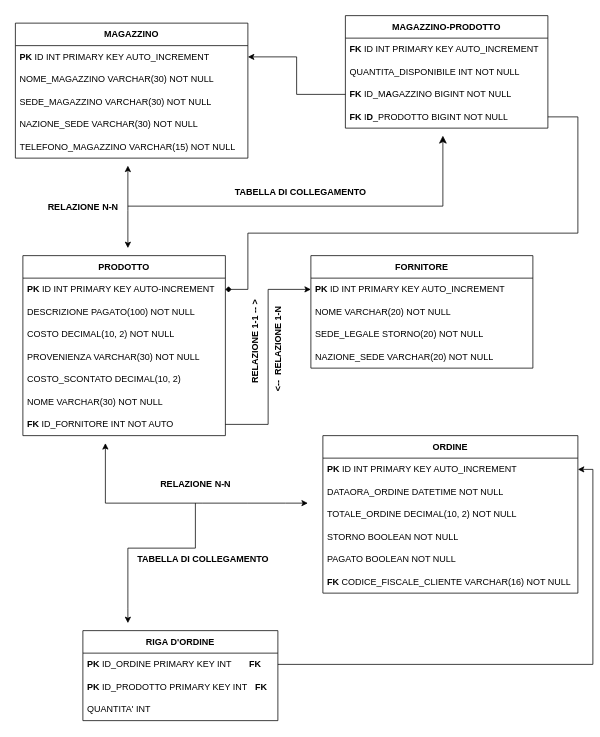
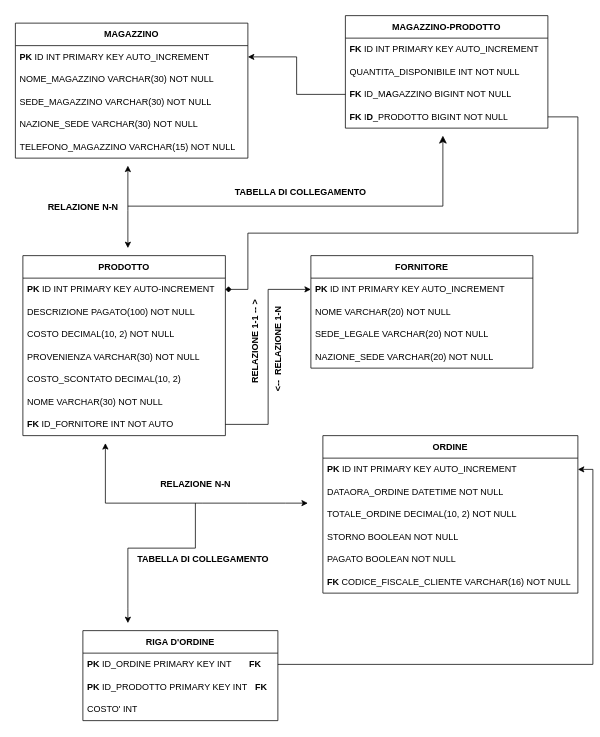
node "SEDE_LEGALE STORNO(20) NOT NULL": label "SEDE_LEGALE STORNO(20) NOT NULL" -> "SEDE_LEGALE VARCHAR(20) NOT NULL"
node "QUANTITA' INT": label "QUANTITA' INT" -> "COSTO' INT"
